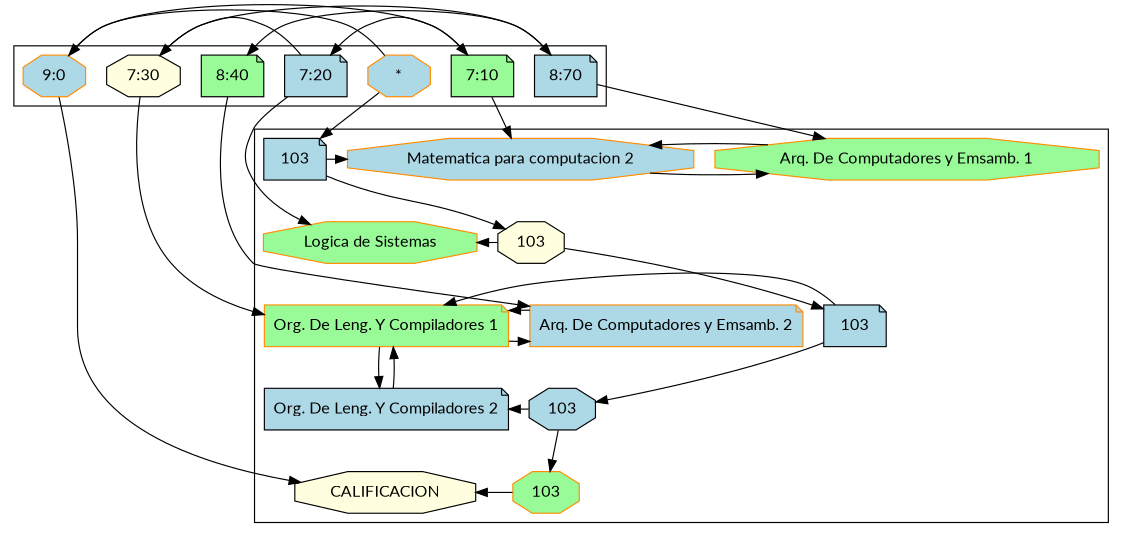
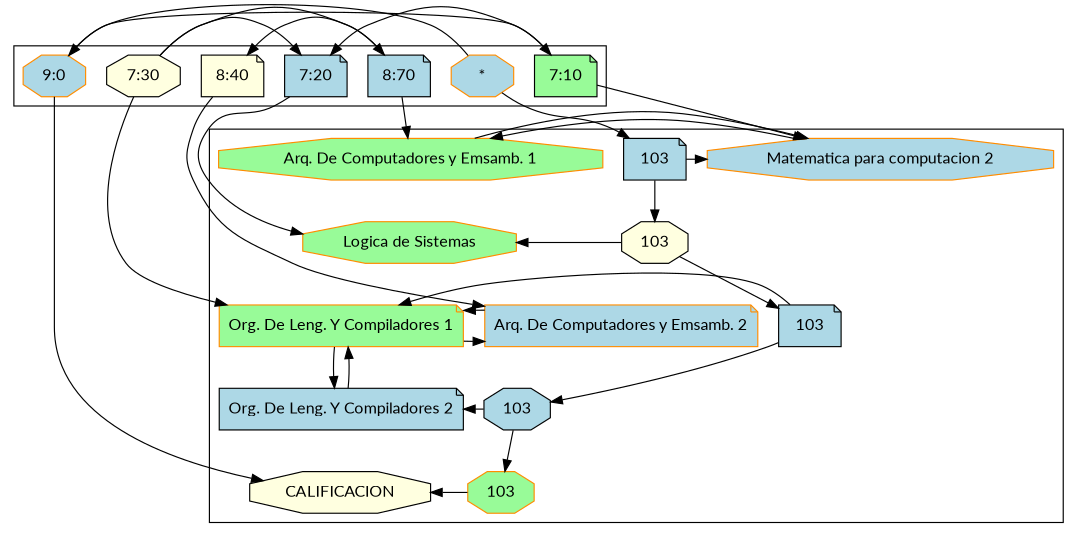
edge "7:20" -> "7:30": reversed
node "8:40": fillcolor palegreen -> lightyellow
